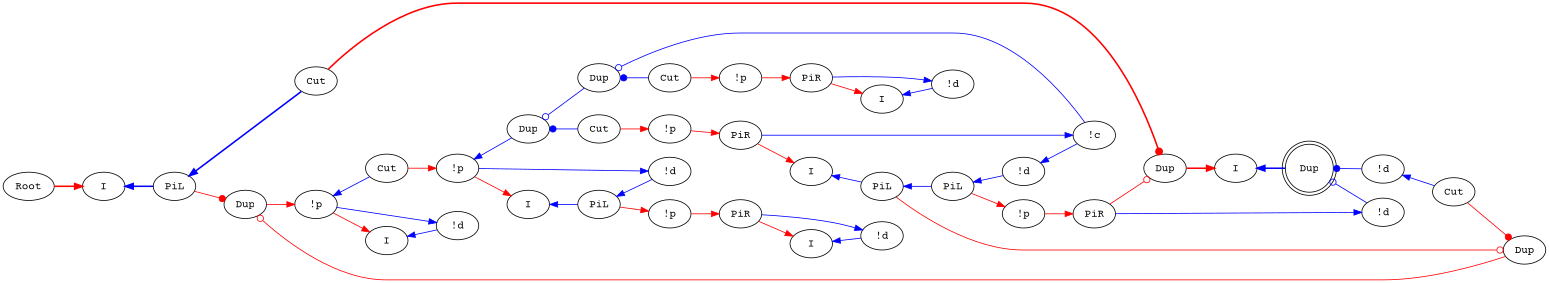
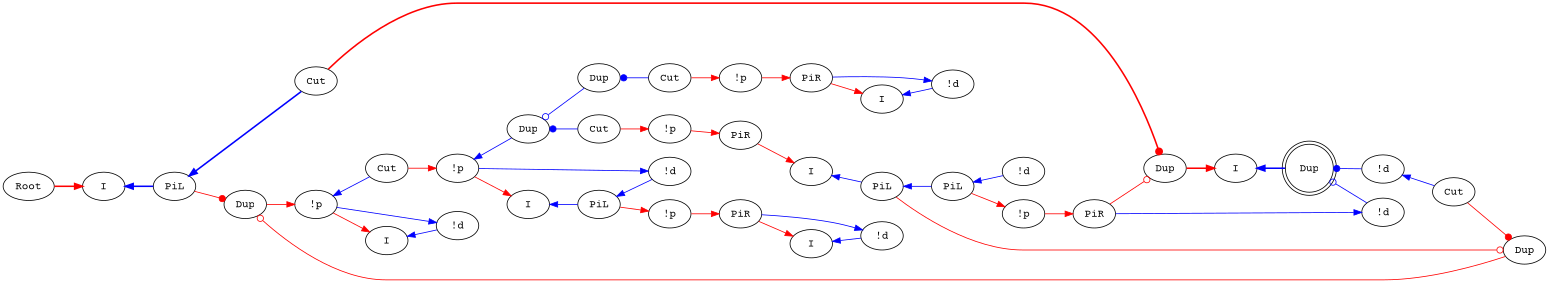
node "!c": removed
